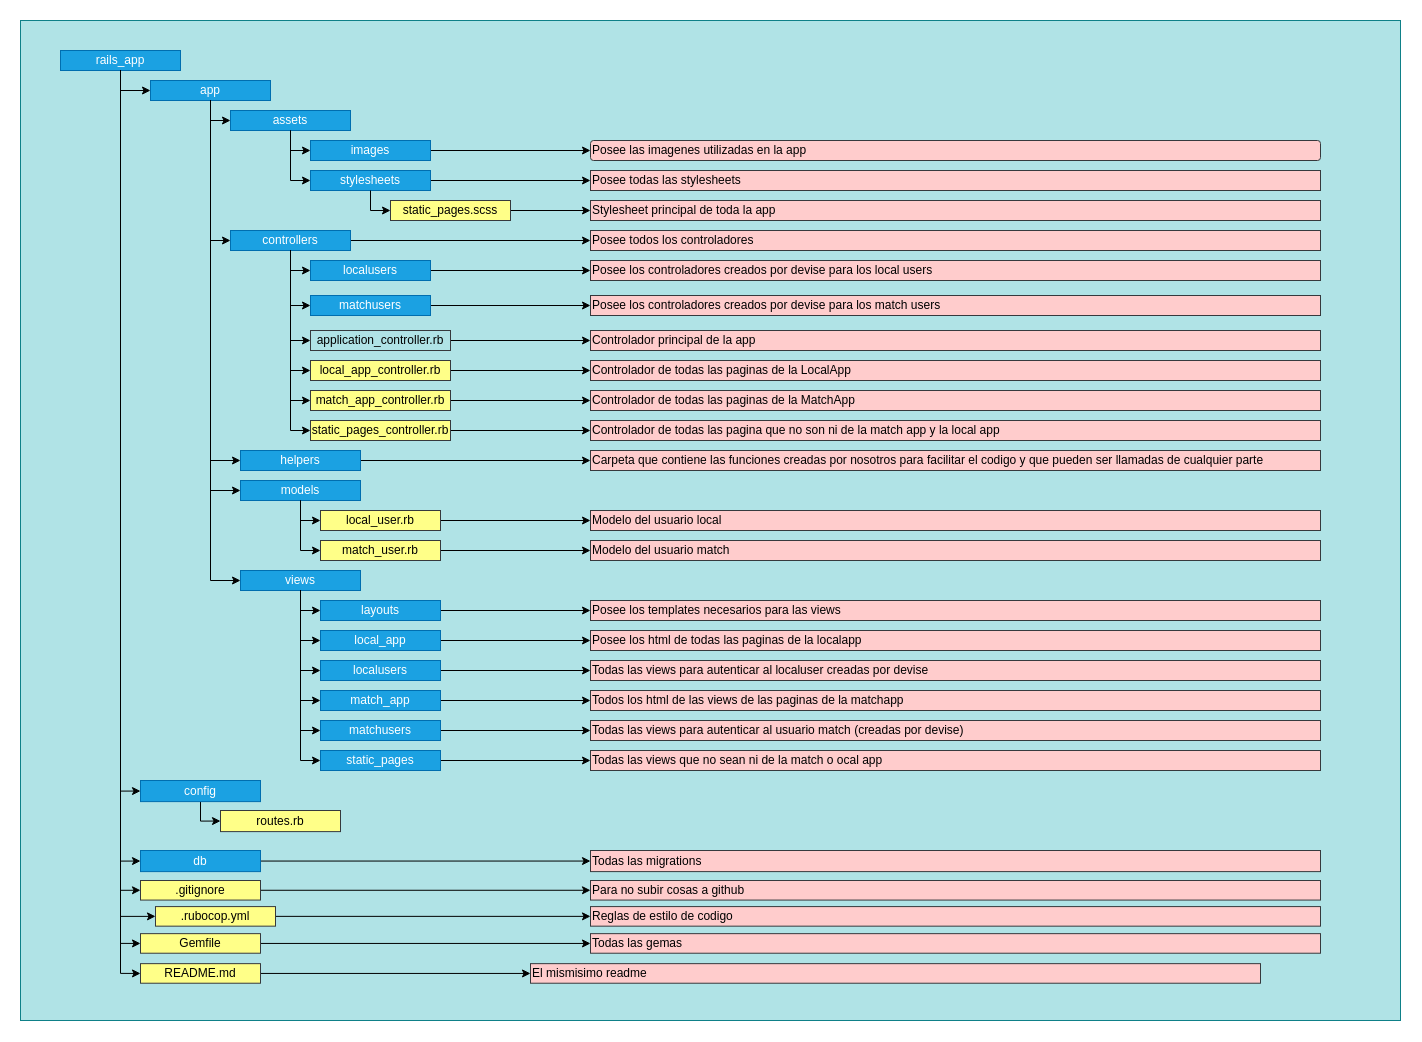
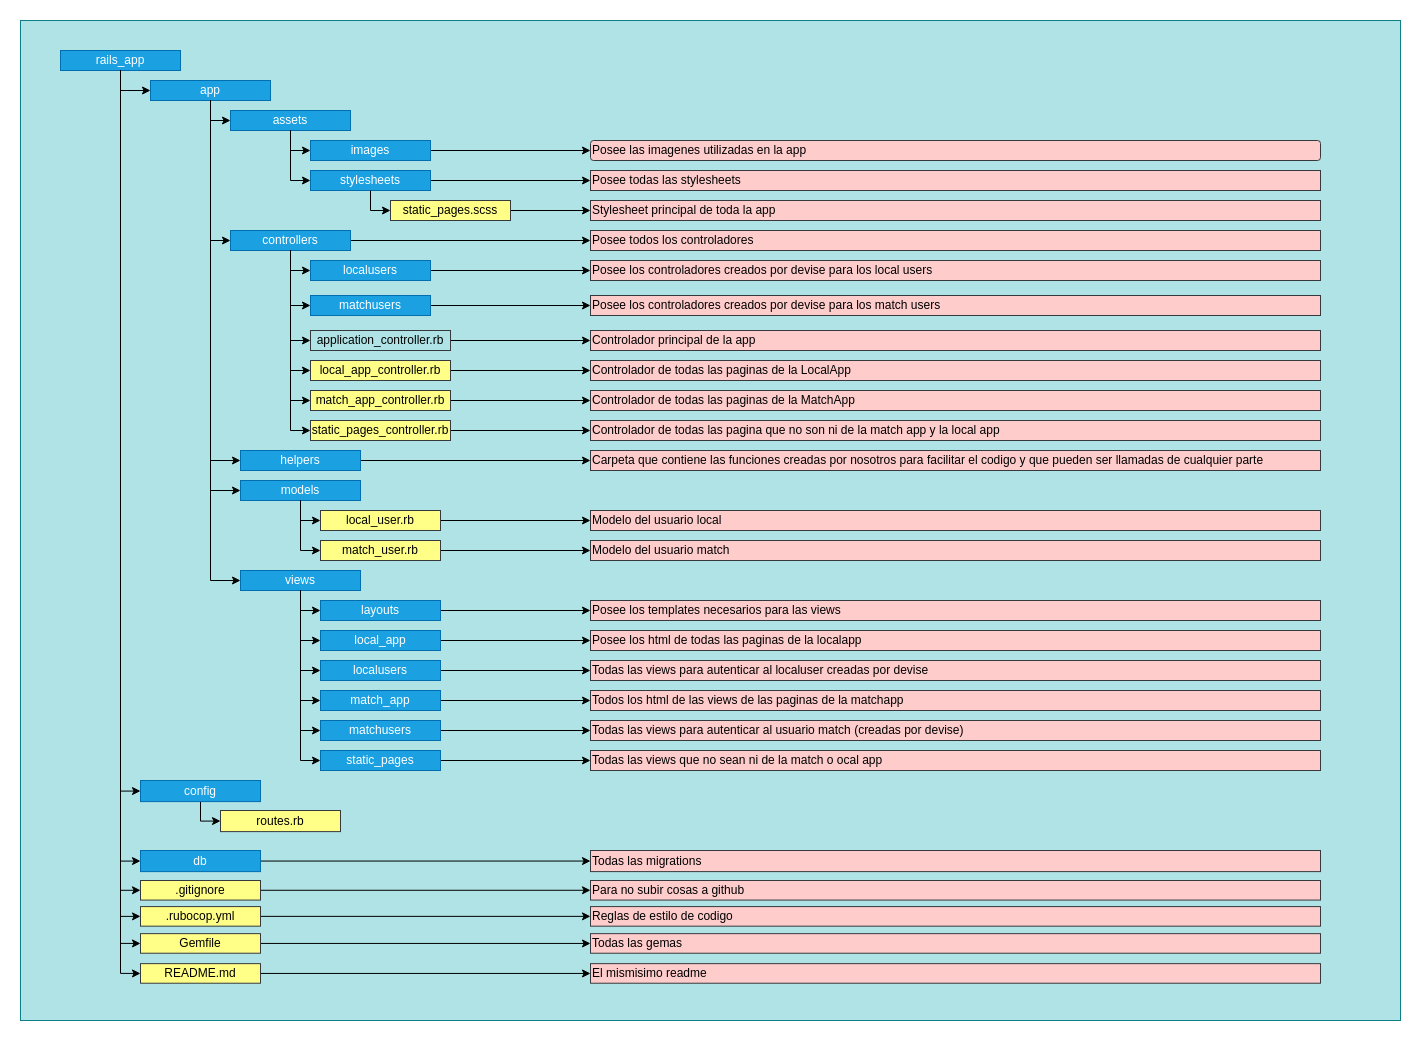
node ".rubocop.yml": moved (216, 916) -> (201, 916)
node "El mismisimo readme": moved (896, 973) -> (956, 973)
